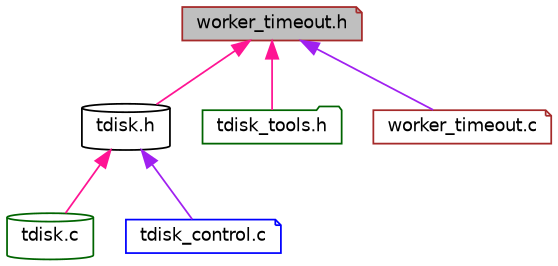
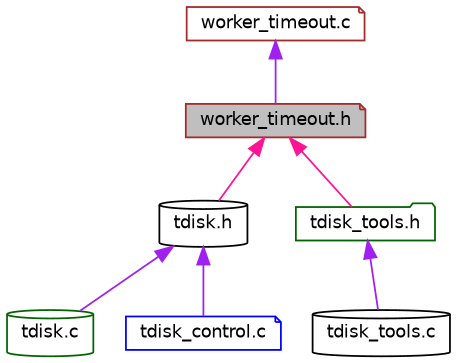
edge "worker_timeout.c" -> "worker_timeout.h": reversed
edge "tdisk.c" -> "tdisk.h": color deeppink -> purple
node "tdisk_tools.c": added
